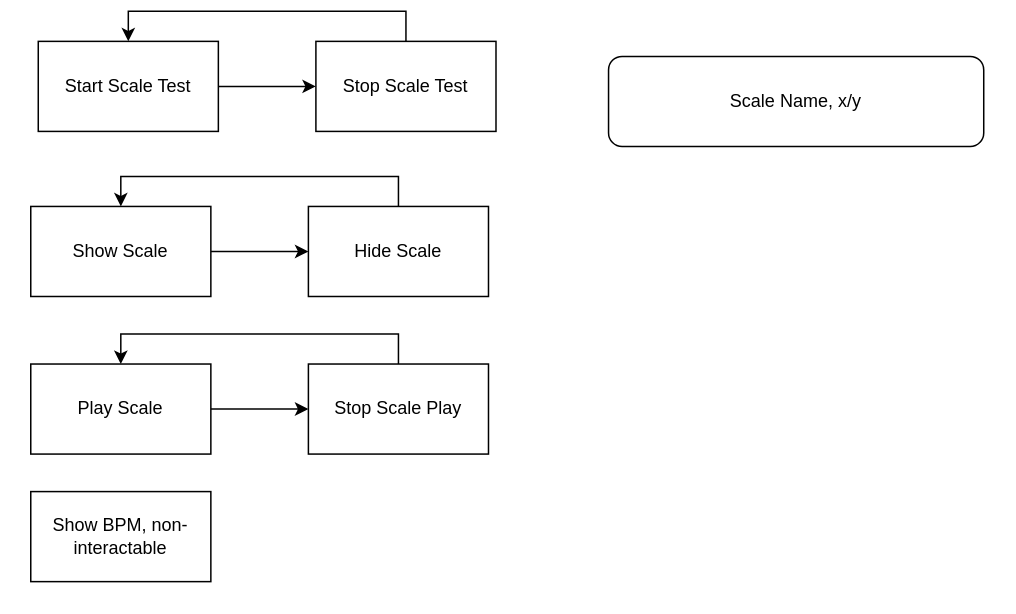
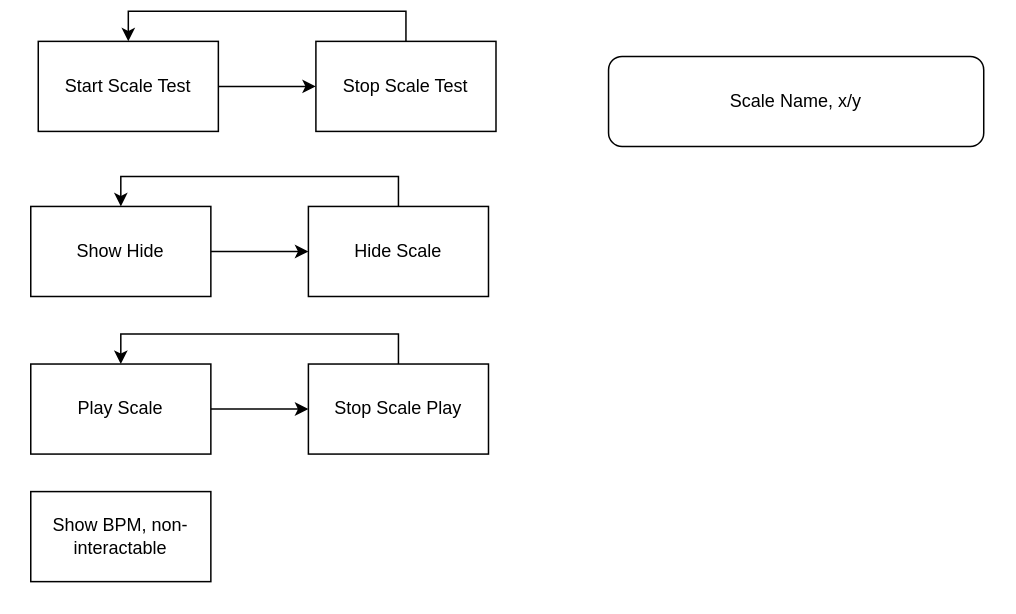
node "Show Scale": label "Show Scale" -> "Show Hide"
